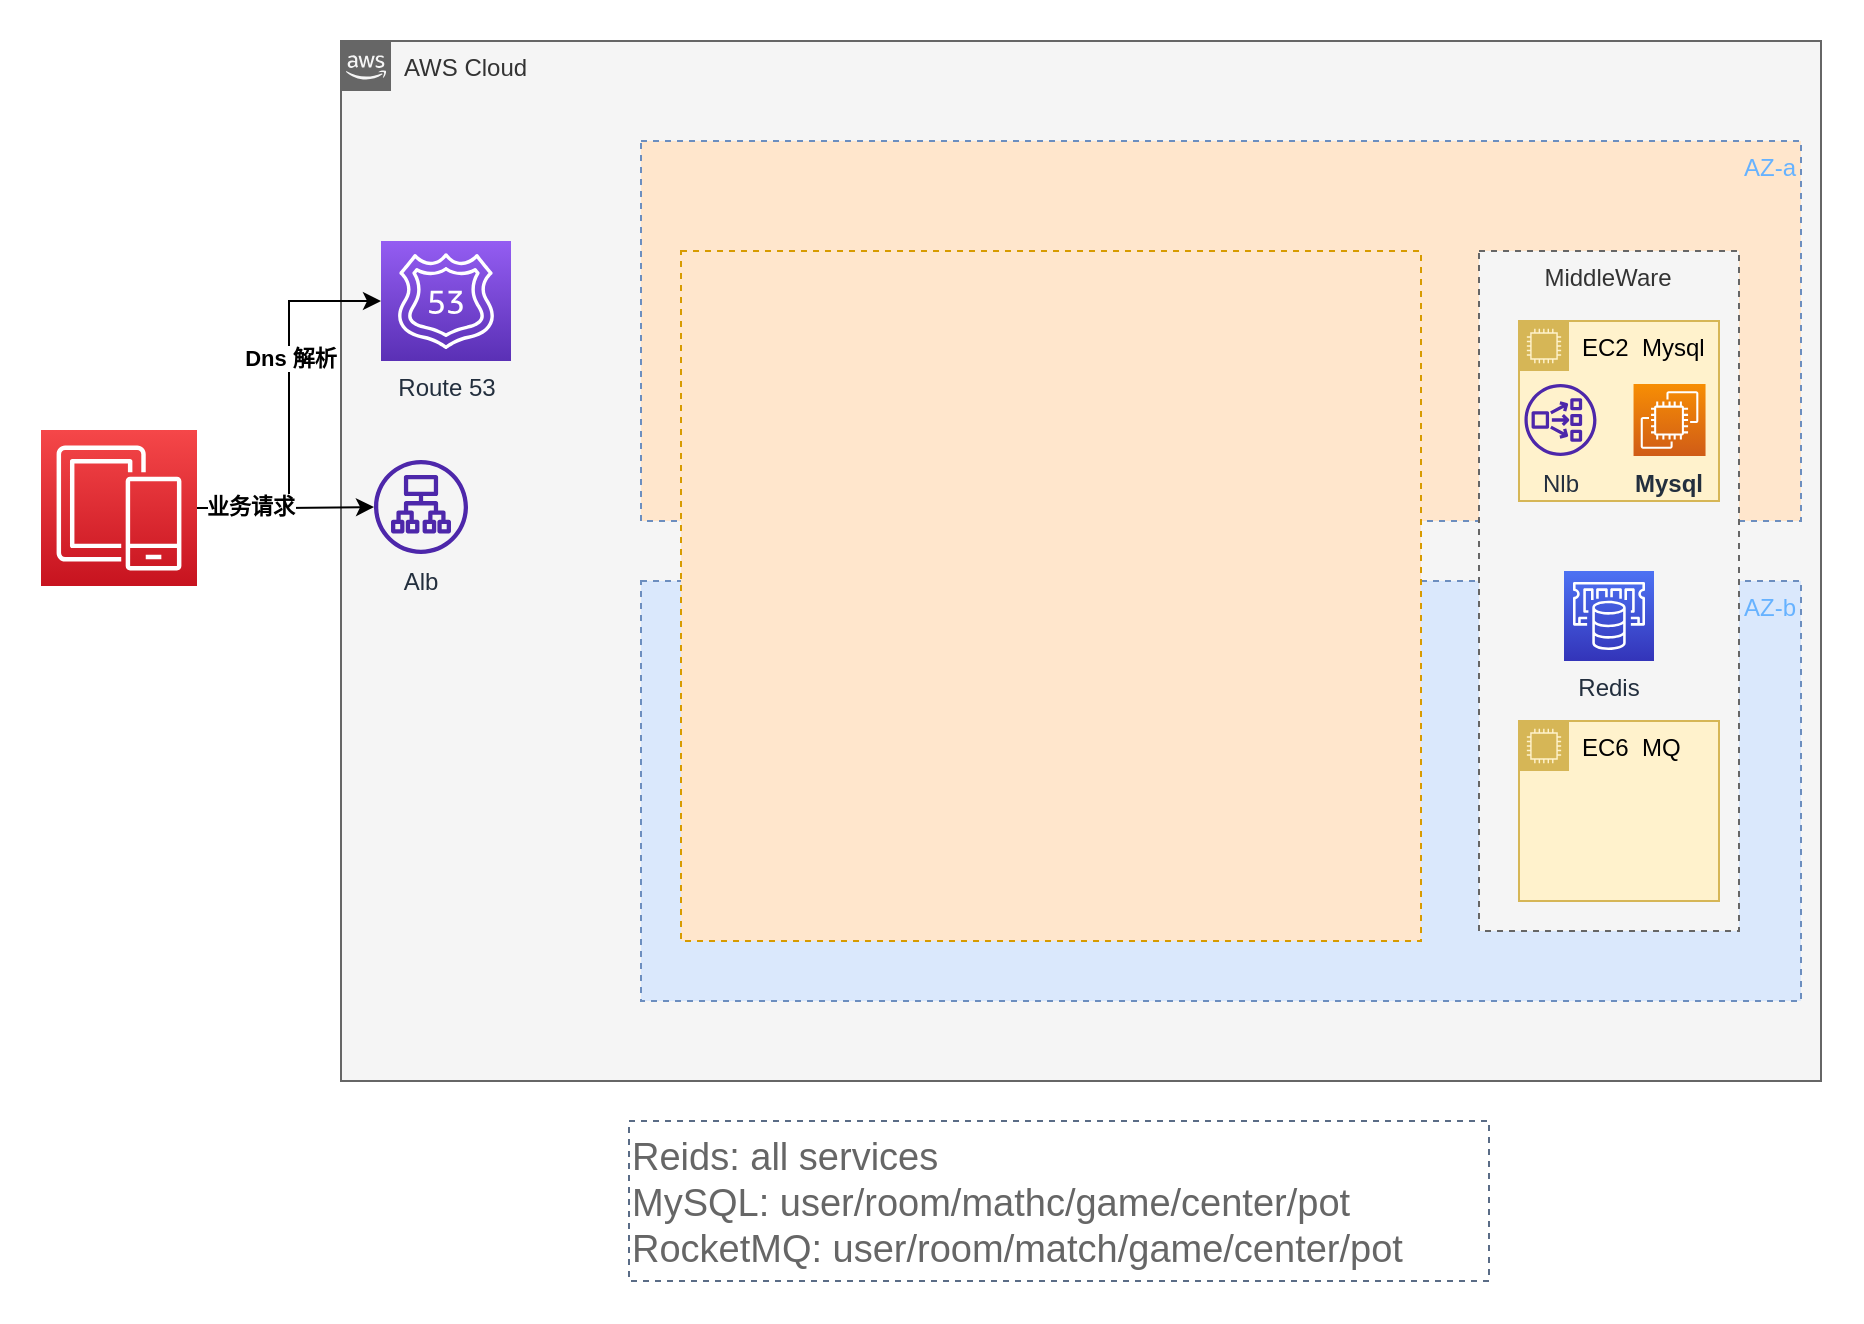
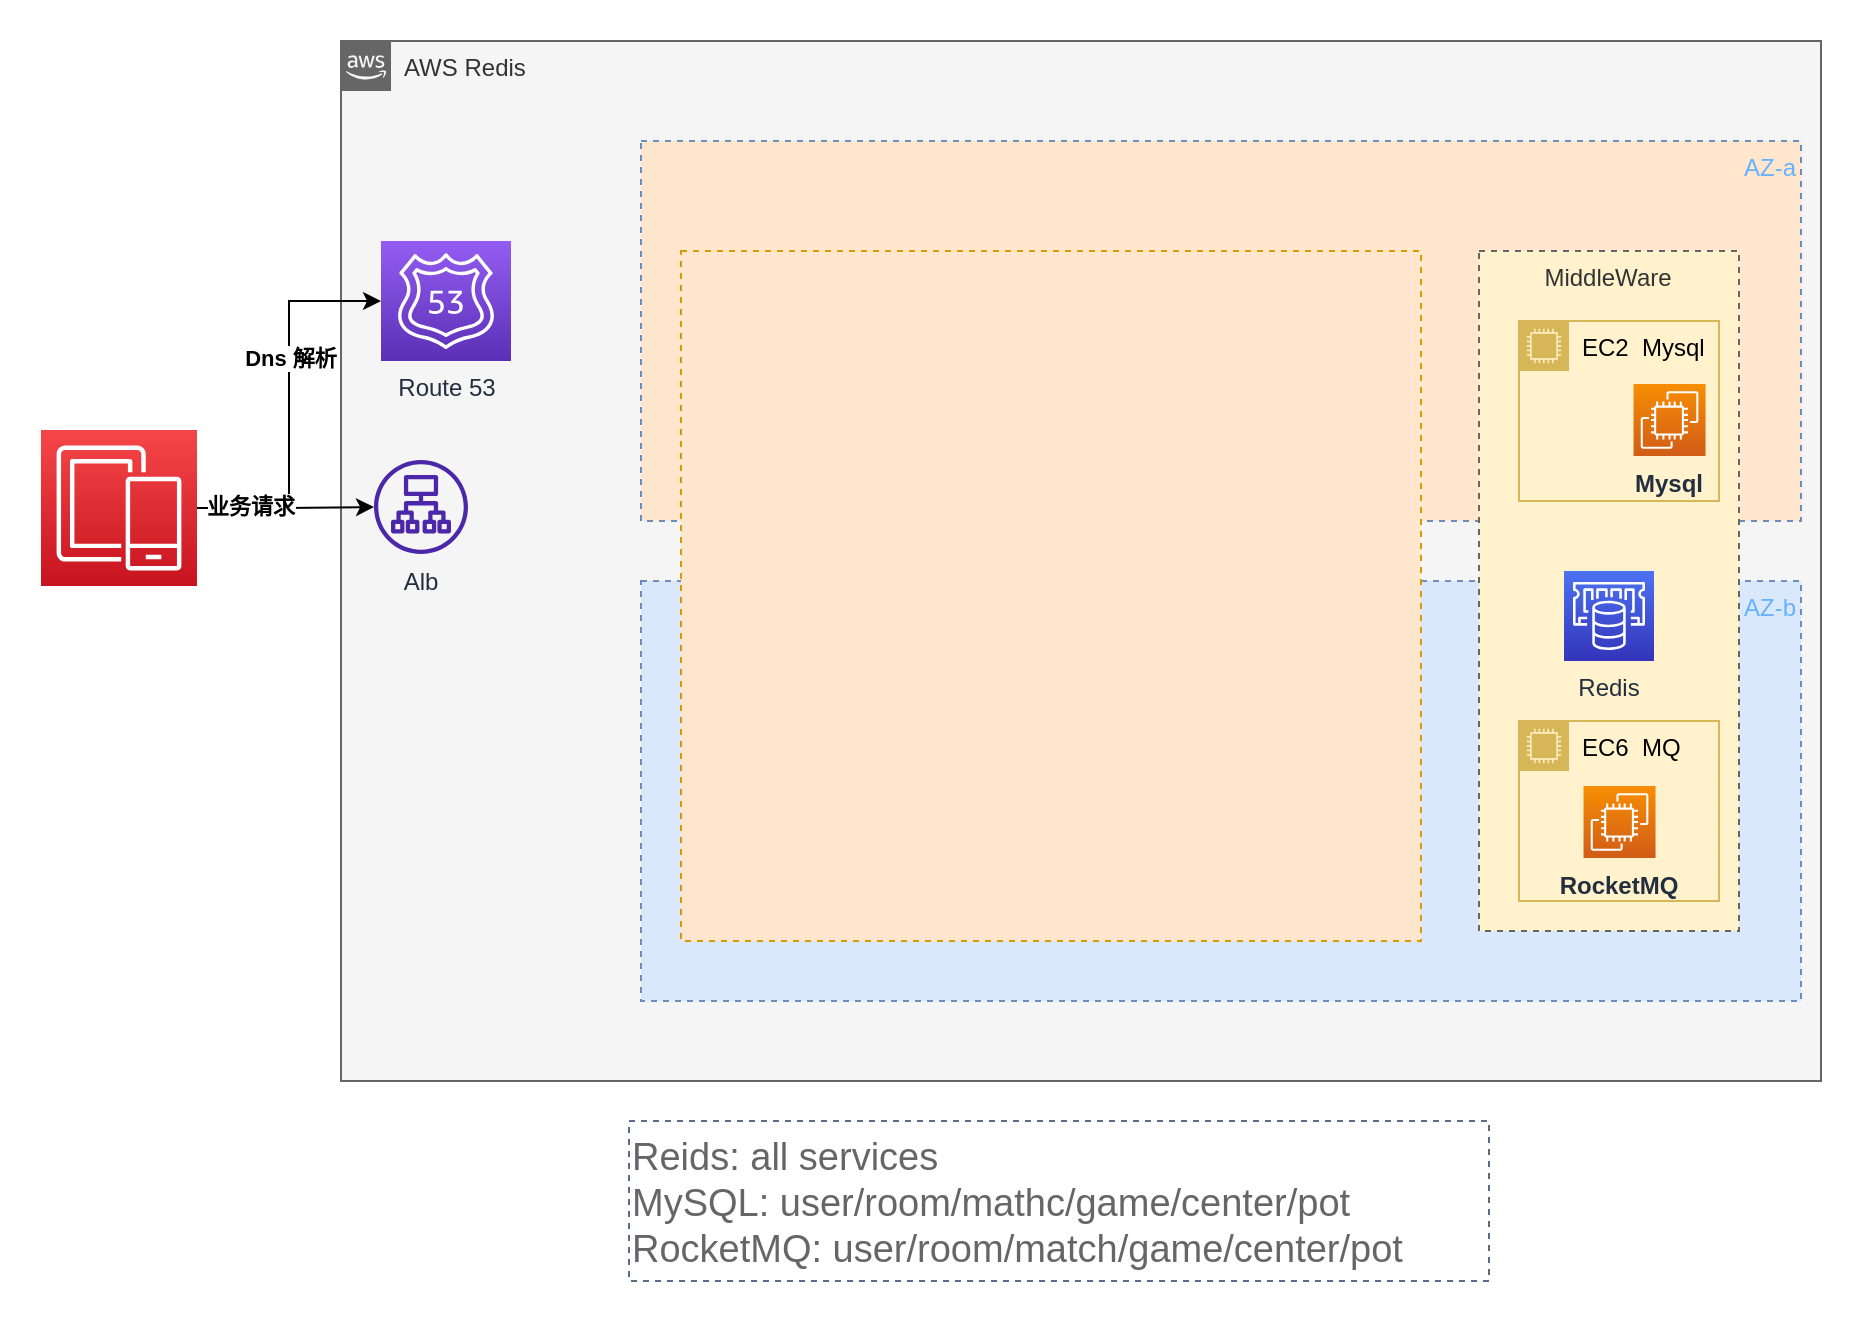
node "AWS Cloud": label "AWS Cloud" -> "AWS Redis"
node "MiddleWare": fillcolor #f5f5f5 -> #fff2cc
node "Nlb": removed
node "RocketMQ": added
